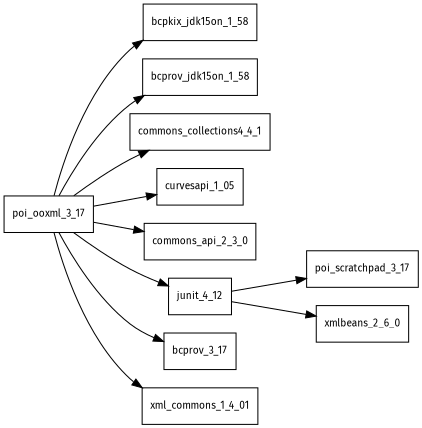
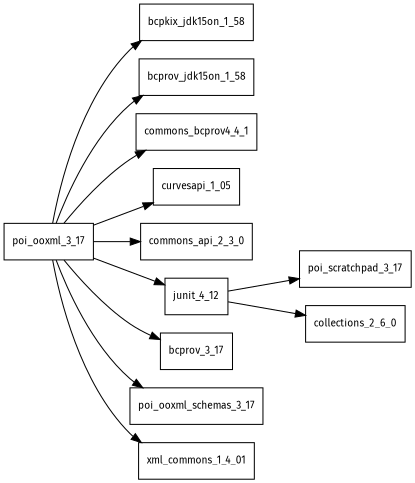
node "commons_collections4_4_1": label "commons_collections4_4_1" -> "commons_bcprov4_4_1"
node "xmlbeans_2_6_0": label "xmlbeans_2_6_0" -> "collections_2_6_0"
node "poi_ooxml_schemas_3_17": added
